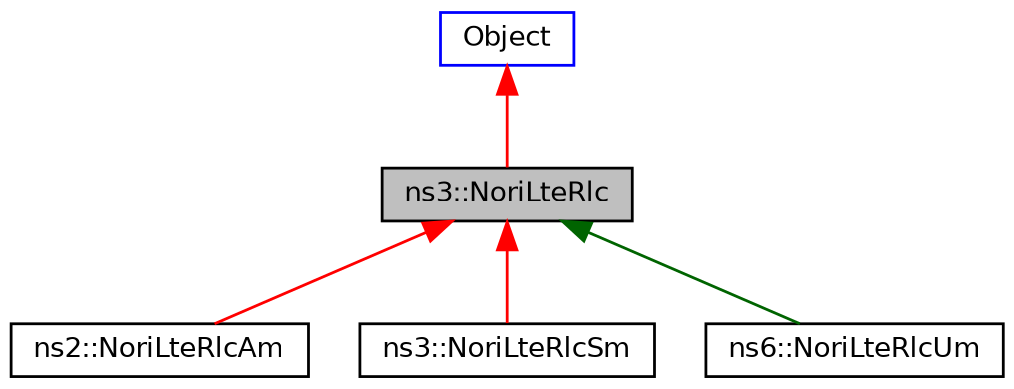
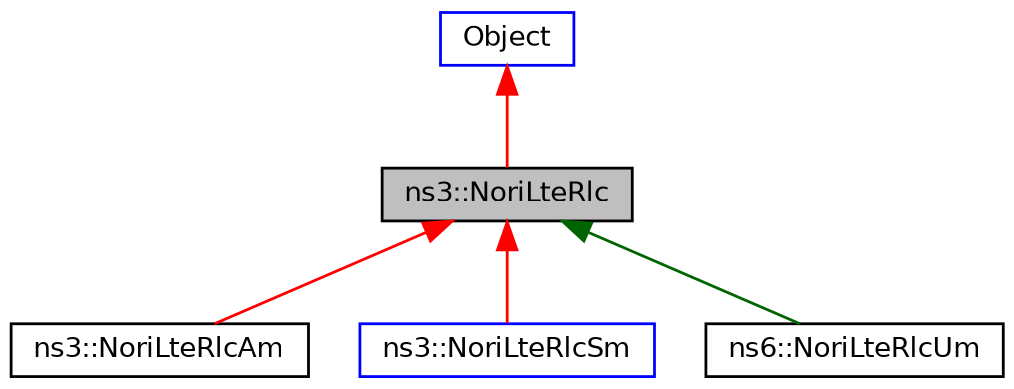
node "ns2::NoriLteRlcAm": label "ns2::NoriLteRlcAm" -> "ns3::NoriLteRlcAm"
node "ns3::NoriLteRlcSm": color black -> blue
